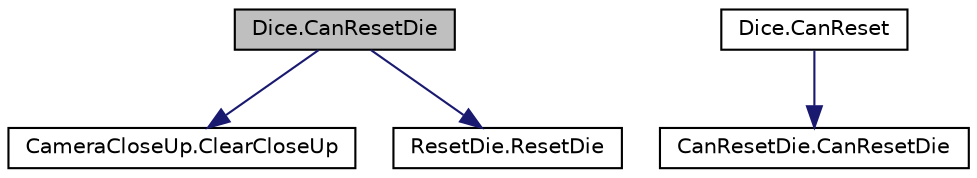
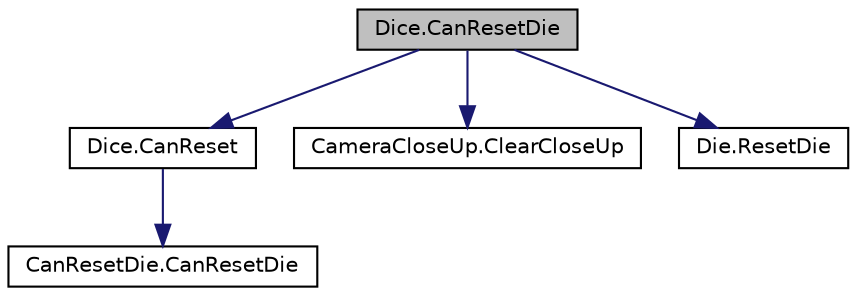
edge "Dice.CanResetDie" -> "Dice.CanReset": added
node "ResetDie.ResetDie": label "ResetDie.ResetDie" -> "Die.ResetDie"
